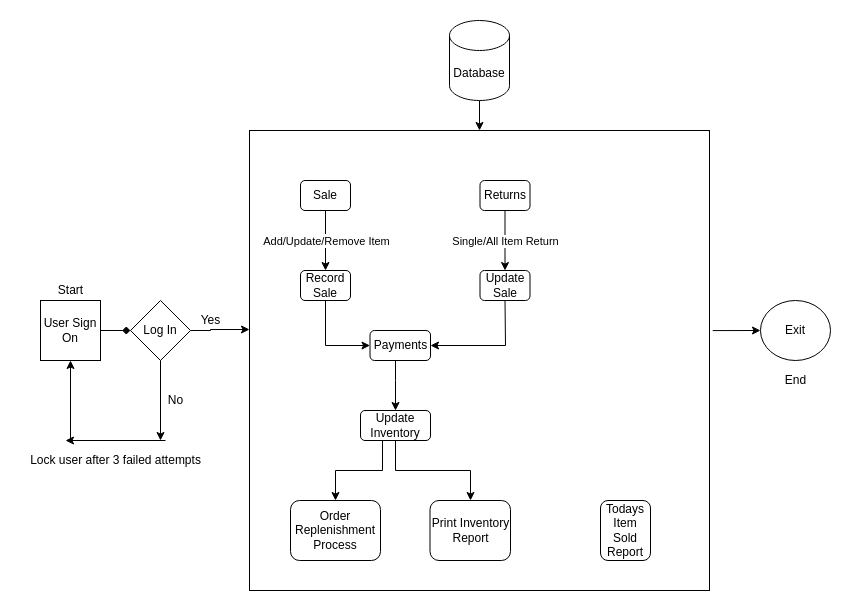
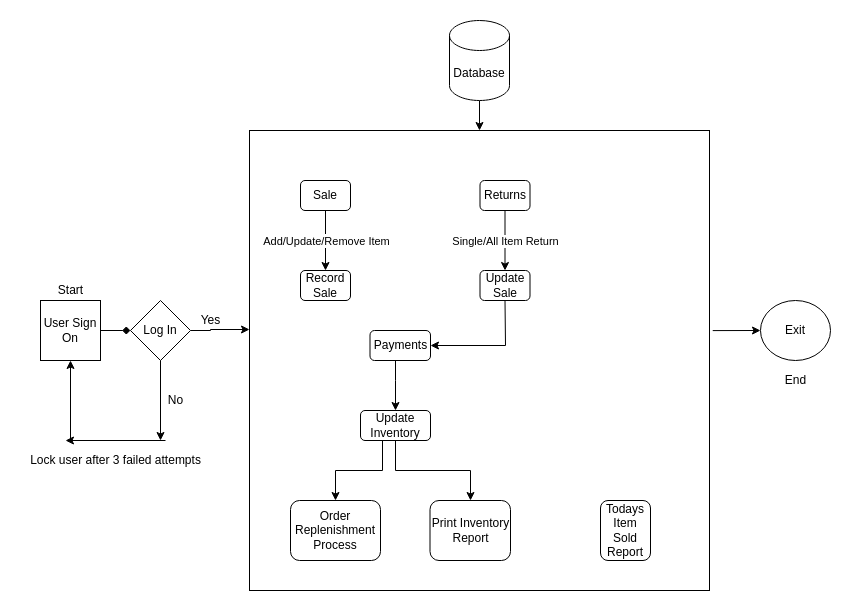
edge "Record Sale" -> "Payments": removed
